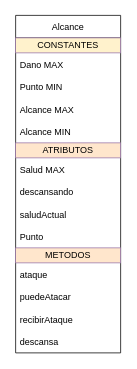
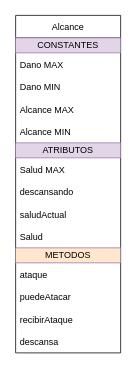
node "CONSTANTES": fillcolor #fff2cc -> #e1d5e7
node "Punto MIN": label "Punto MIN" -> "Dano MIN"
node "ATRIBUTOS": fillcolor #ffe6cc -> #e1d5e7
node "Punto": label "Punto" -> "Salud"
